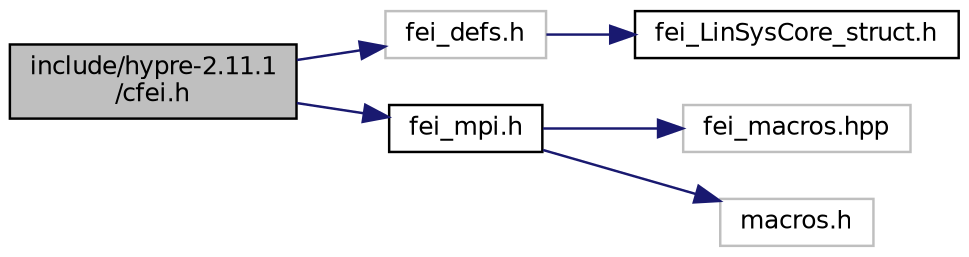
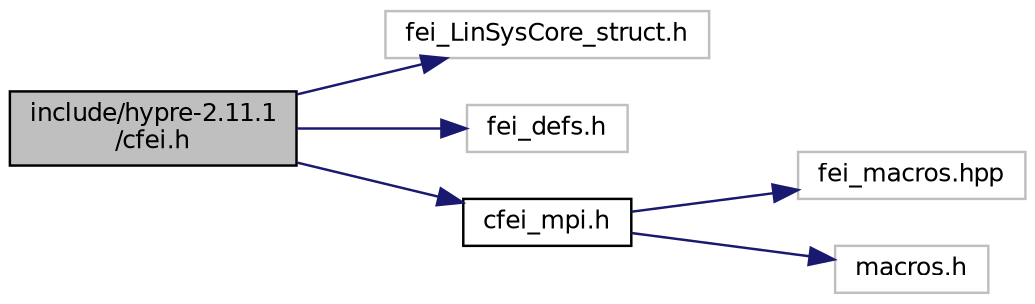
edge "fei_defs.h" -> "fei_LinSysCore_struct.h": now "include/hypre-2.11.1 /cfei.h" -> "fei_LinSysCore_struct.h"
node "fei_LinSysCore_struct.h": color black -> grey75
node "fei_mpi.h": label "fei_mpi.h" -> "cfei_mpi.h"
